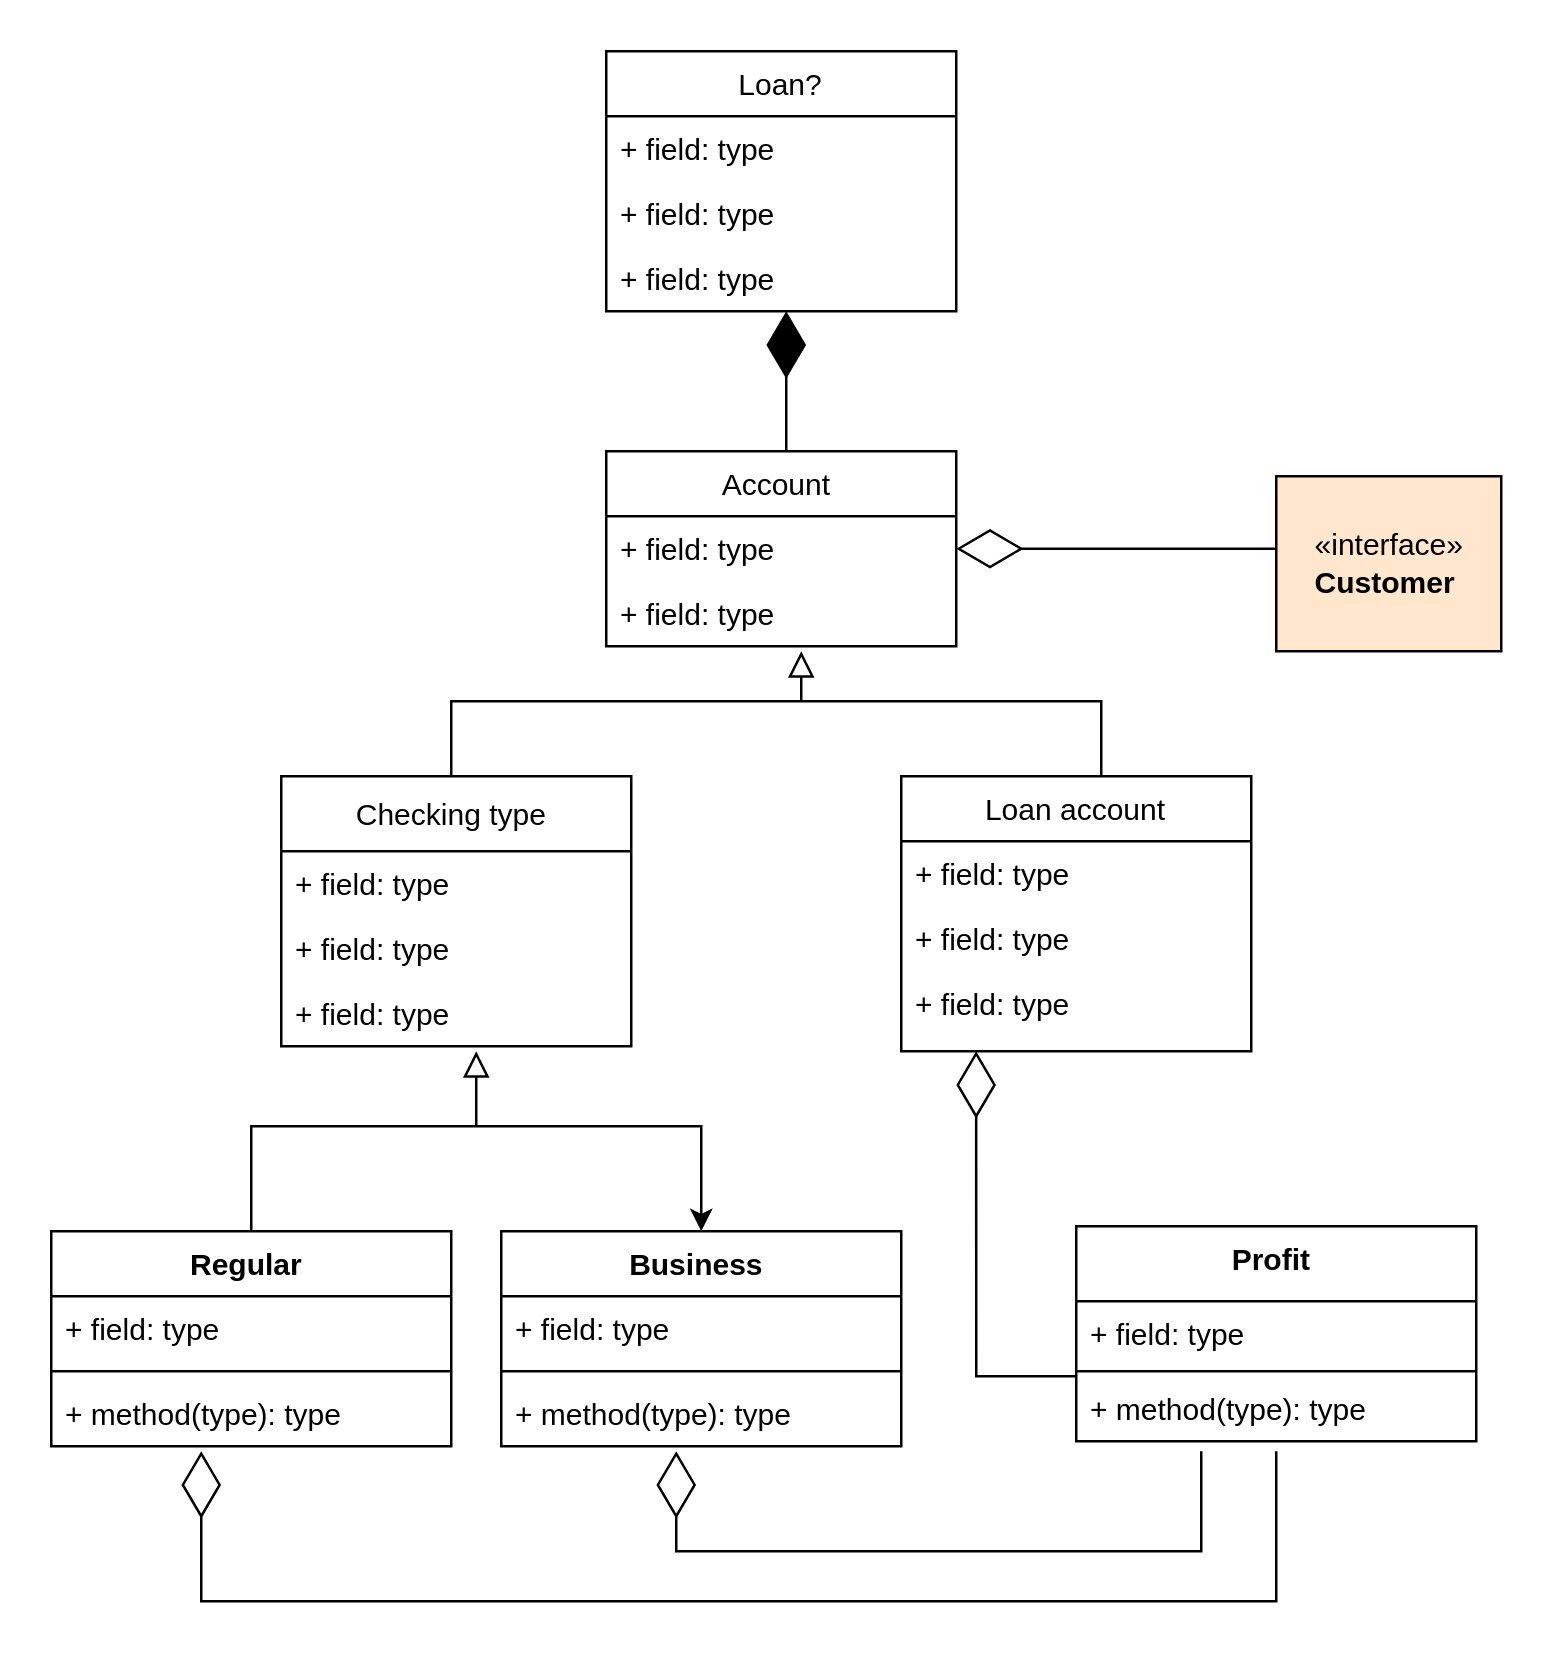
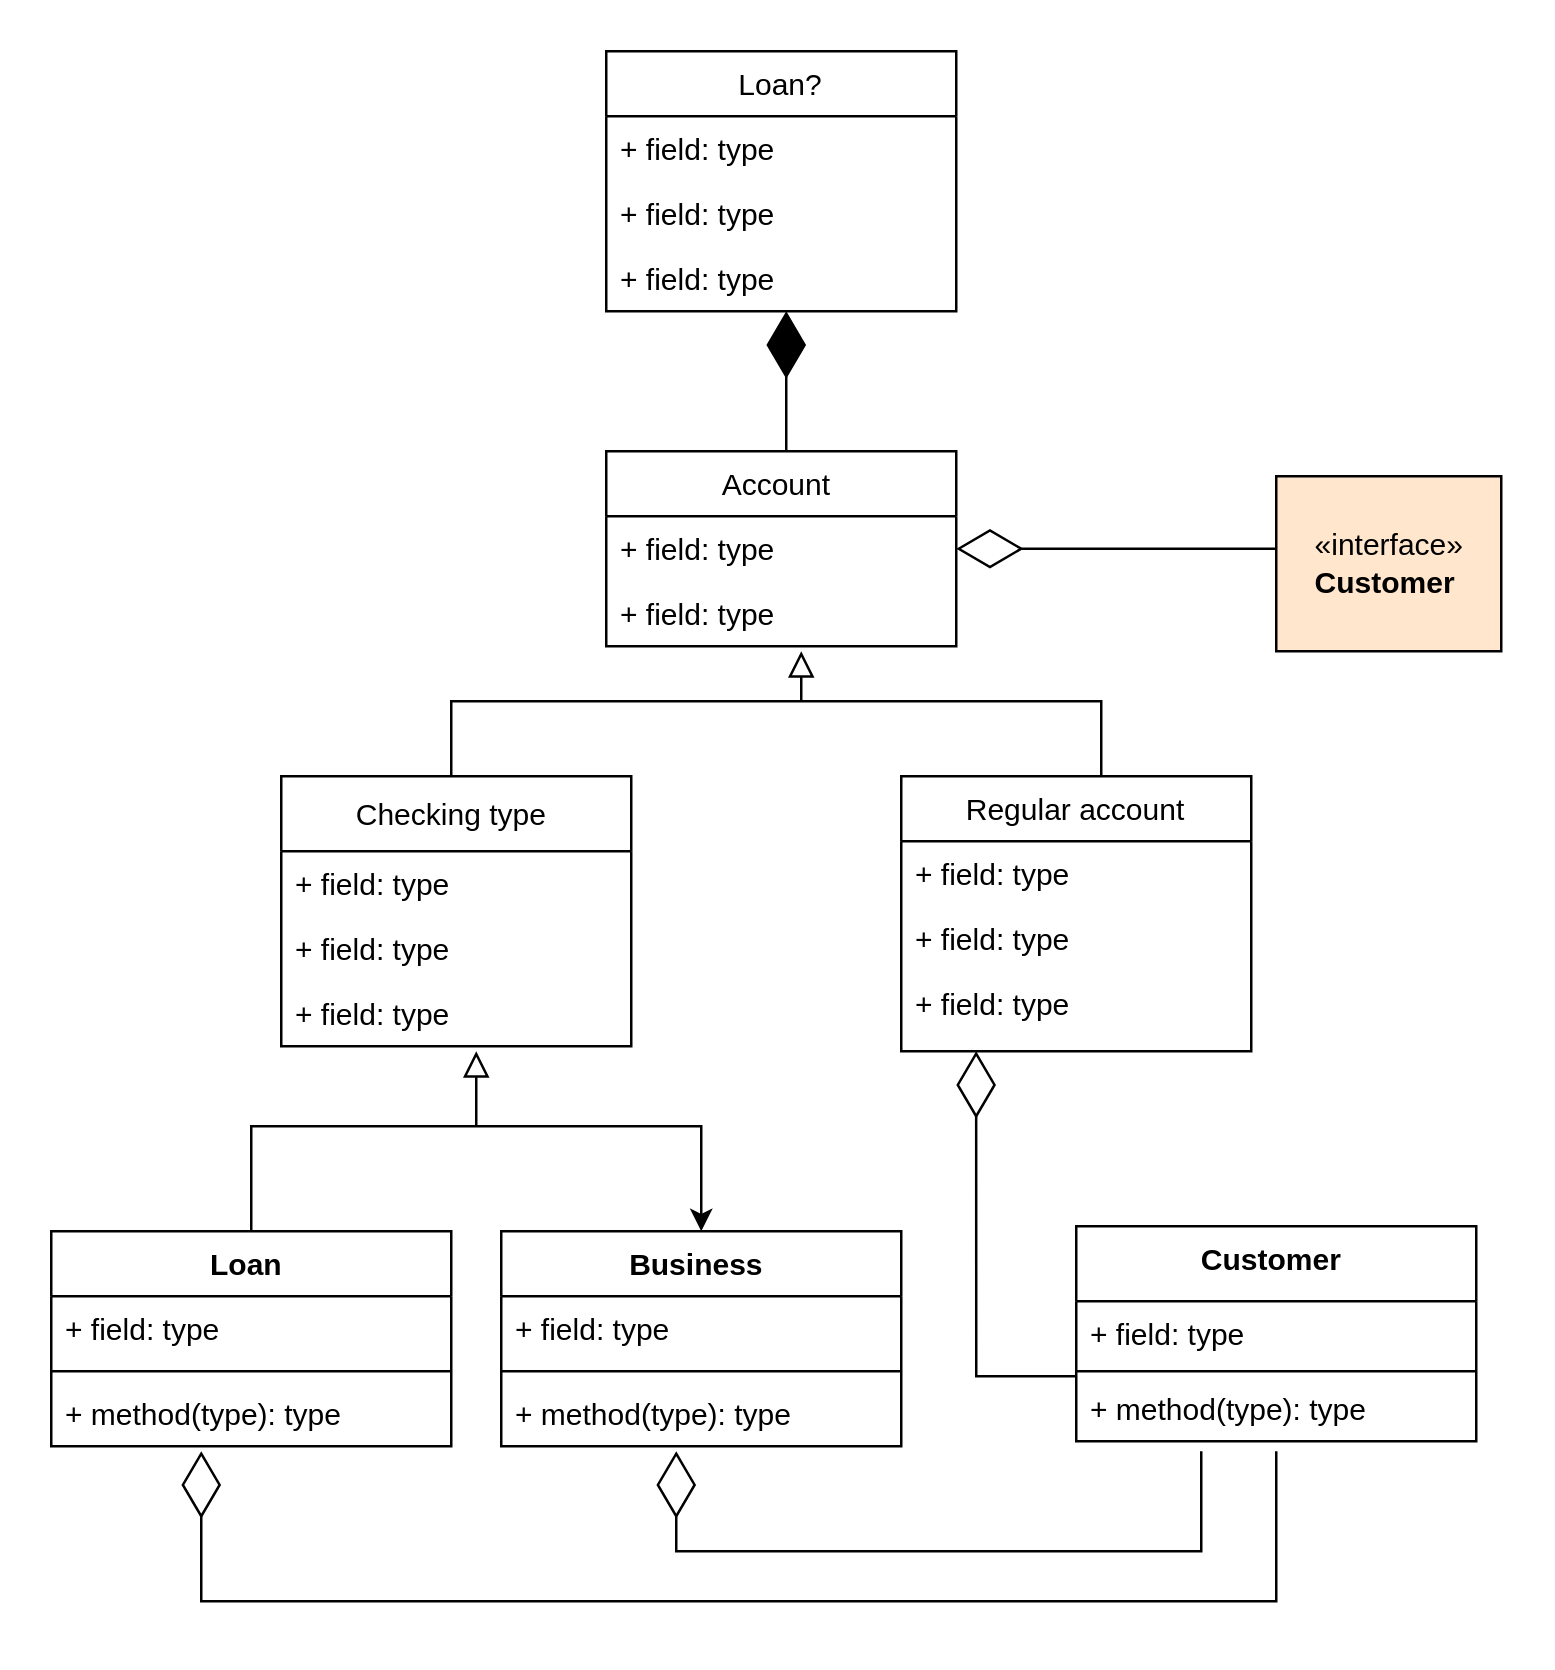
node "Loan account": label "Loan account" -> "Regular account"
node "Profit": label "Profit" -> "Customer"
node "Regular": label "Regular" -> "Loan"
